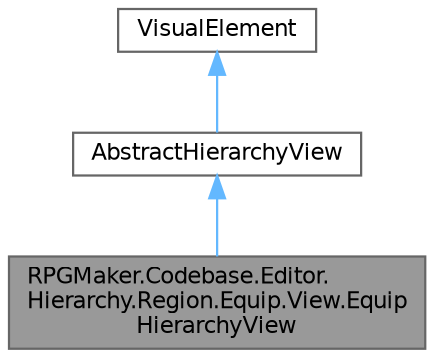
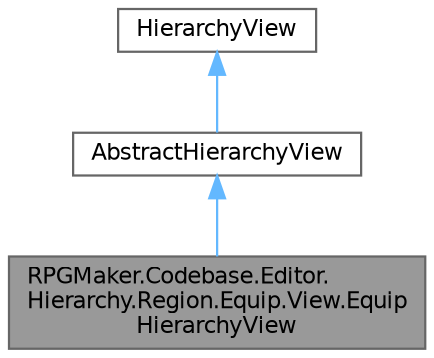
node "VisualElement": label "VisualElement" -> "HierarchyView"
